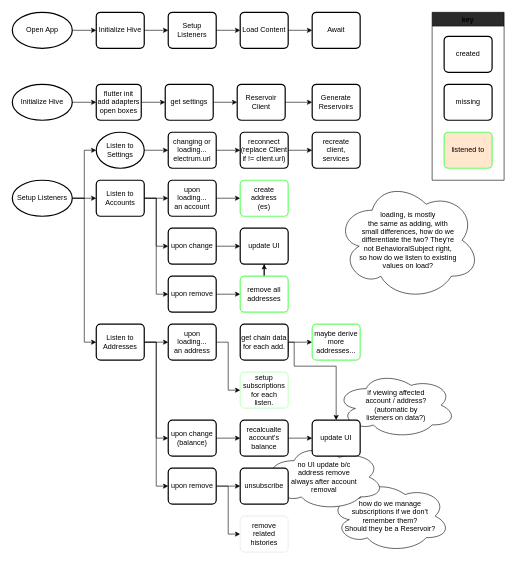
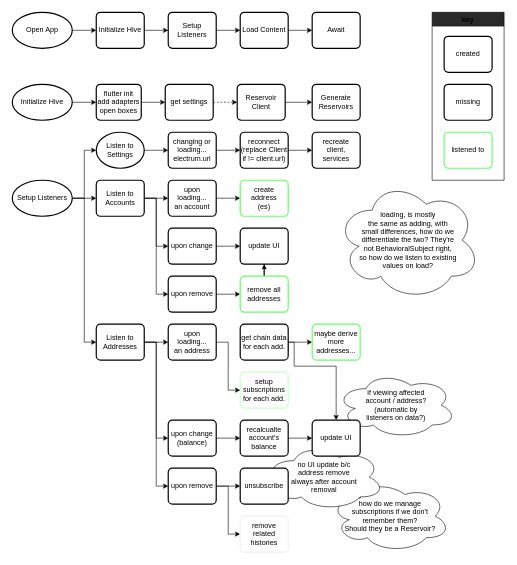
edge "get settings" -> "Reservoir Client": style solid -> dashed
node "listened to": fillcolor #ffe6cc -> #ffffff
node "setup subscriptions for each listen.": label "setup subscriptions for each listen." -> "setup subscriptions for each add."
